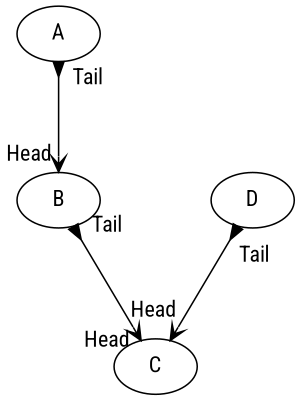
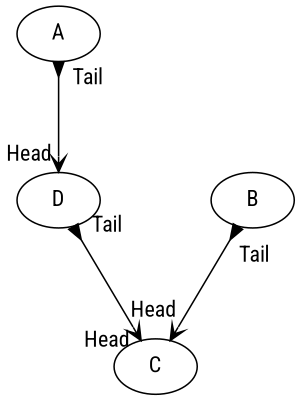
edge "A" -- "B": now "A" -- "D"
